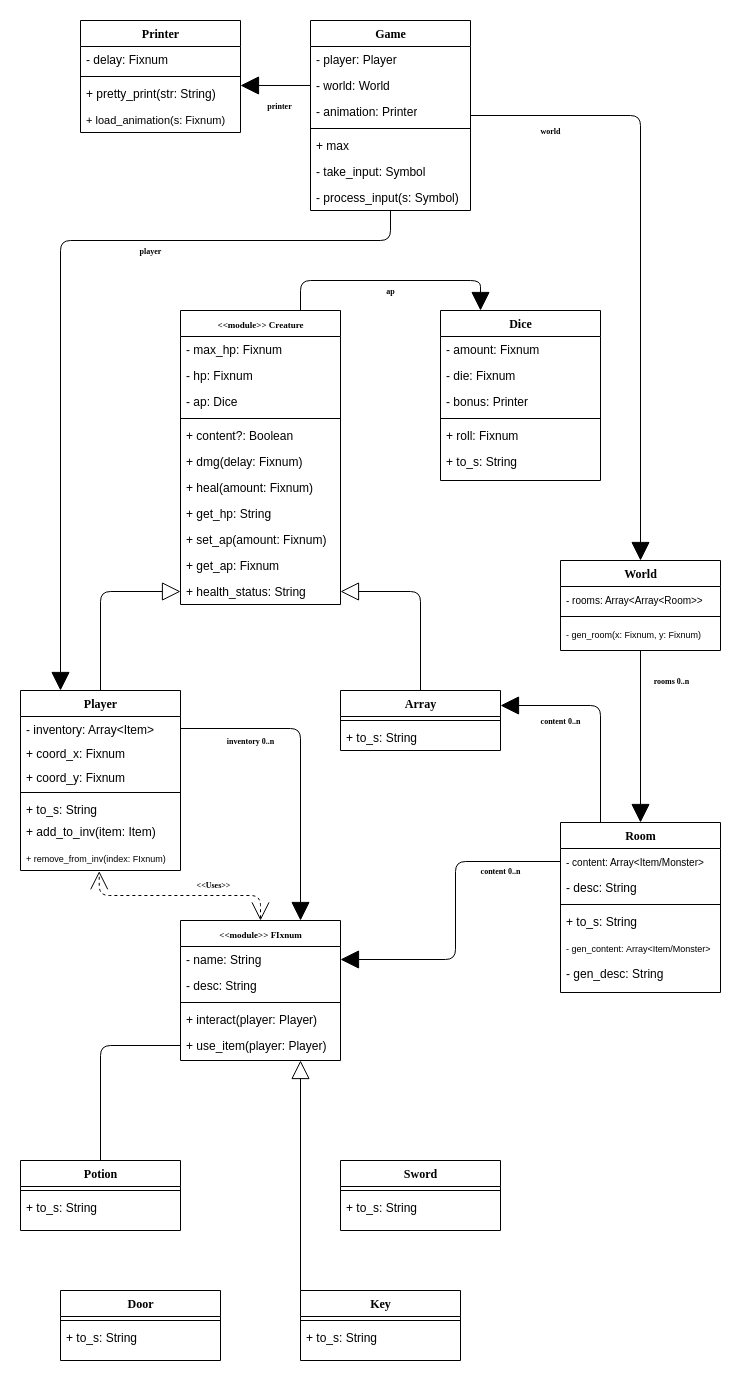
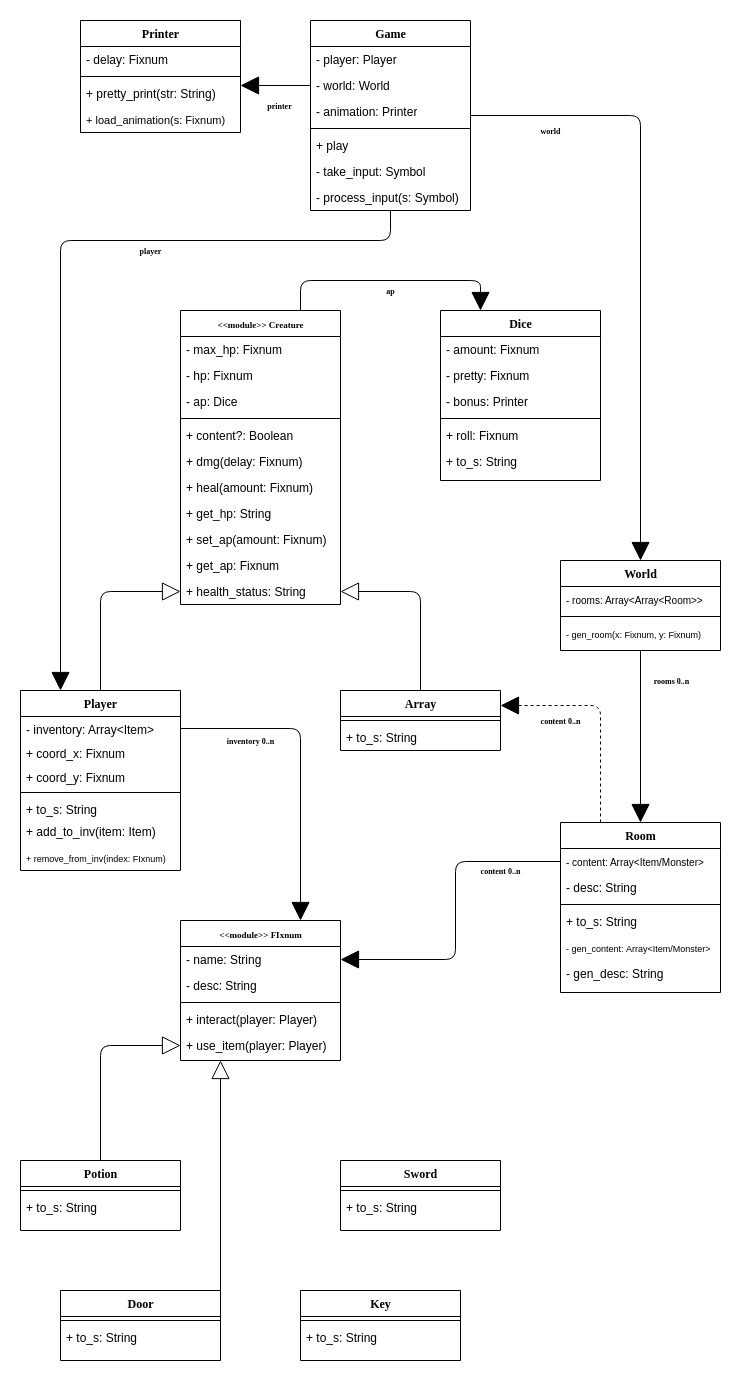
node "+ max": label "+ max" -> "+ play"
node "- die: Fixnum": label "- die: Fixnum" -> "- pretty: Fixnum"
edge "Room" -> "Array": style solid -> dashed
edge "+ remove_from_inv(index: FIxnum)" -- "<<module>> FIxnum": removed, label "<<Uses>>"
edge "+ use_item(player: Player)" -- "Potion": arrowhead none -> block
edge "Door" -> "<<module>> FIxnum": added
edge "Key" -> "<<module>> FIxnum": removed
